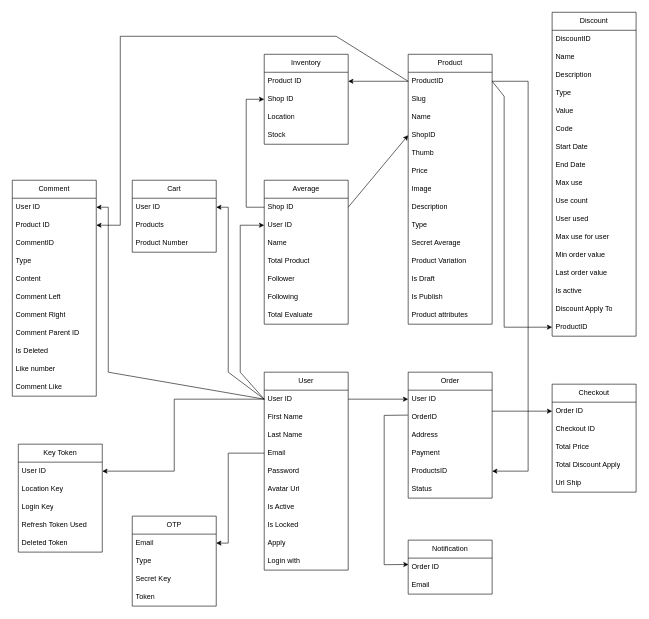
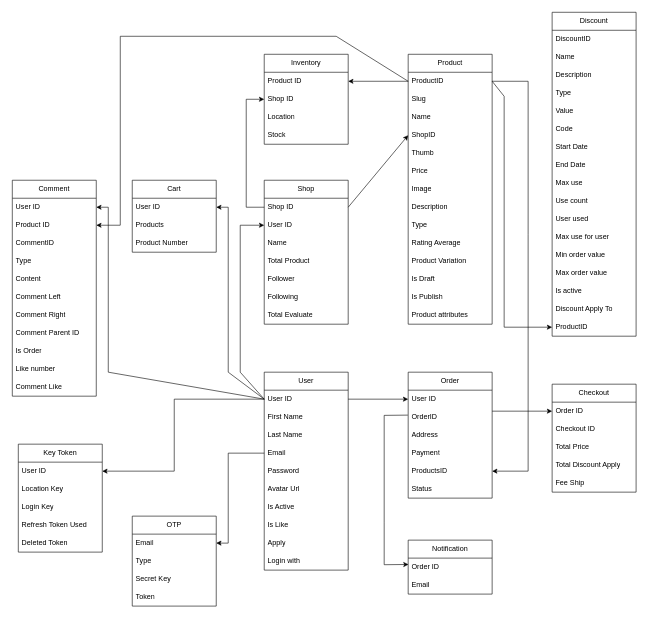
node "Average": label "Average" -> "Shop"
node "Secret Average": label "Secret Average" -> "Rating Average"
node "Last order value": label "Last order value" -> "Max order value"
node "Is Deleted": label "Is Deleted" -> "Is Order"
node "Url Ship": label "Url Ship" -> "Fee Ship"
node "Is Locked": label "Is Locked" -> "Is Like"
